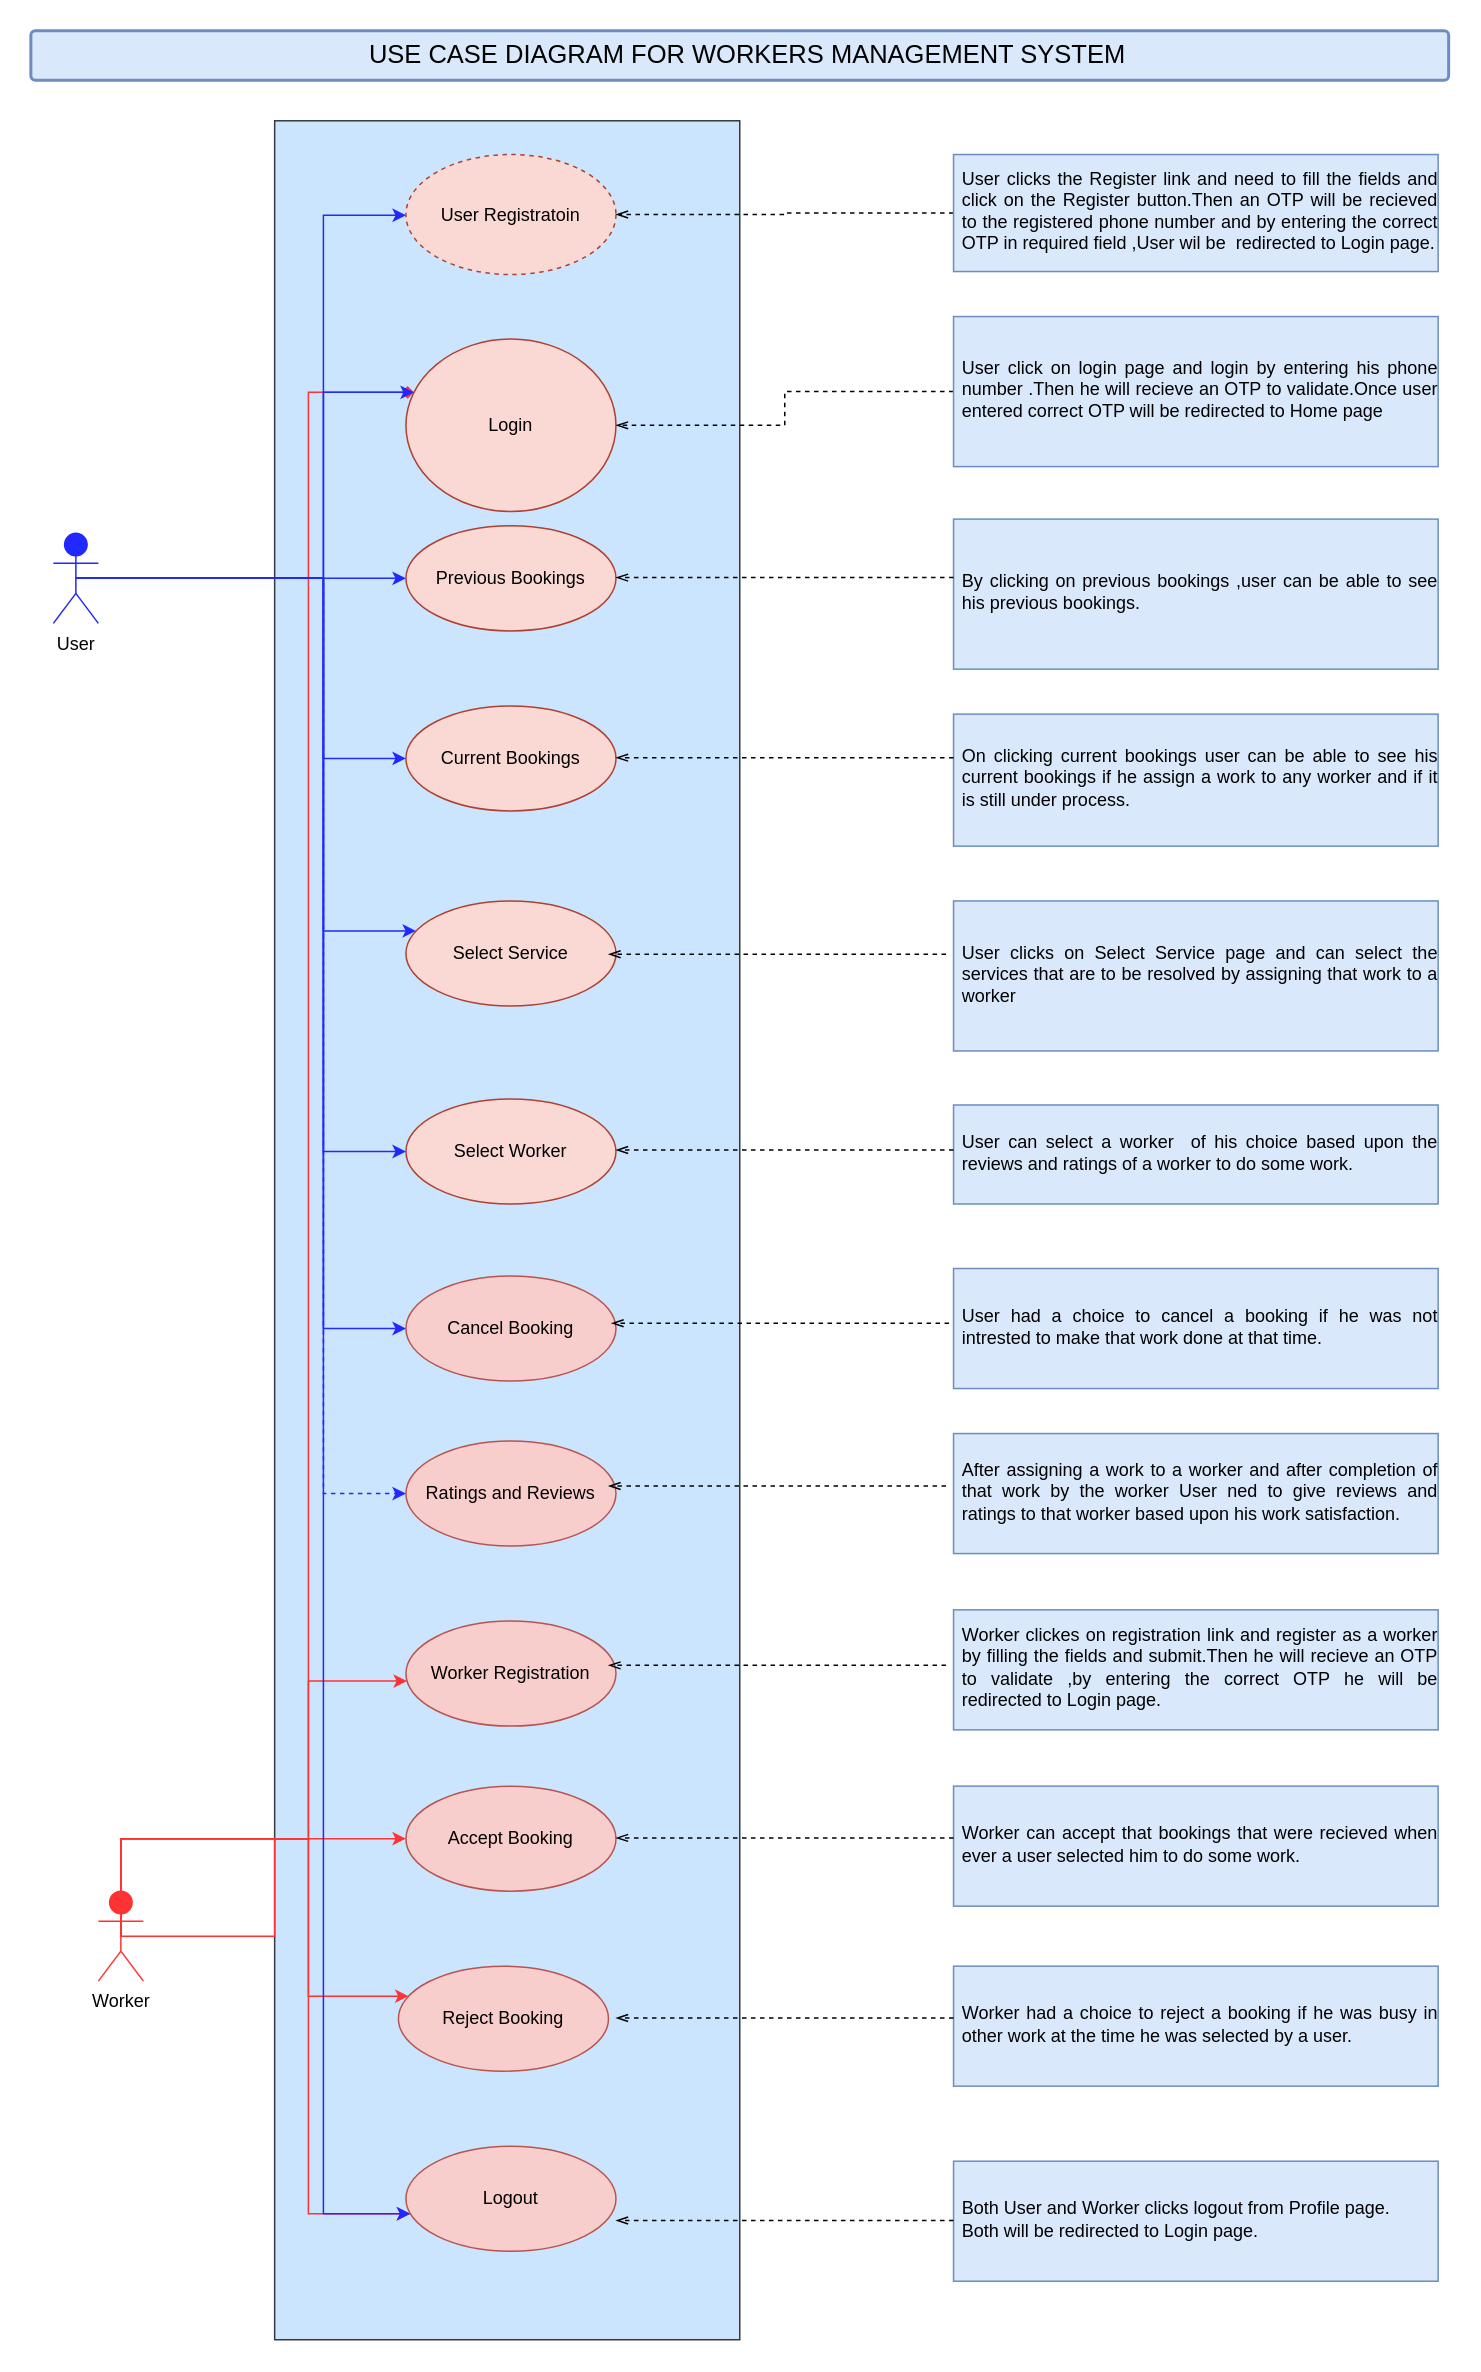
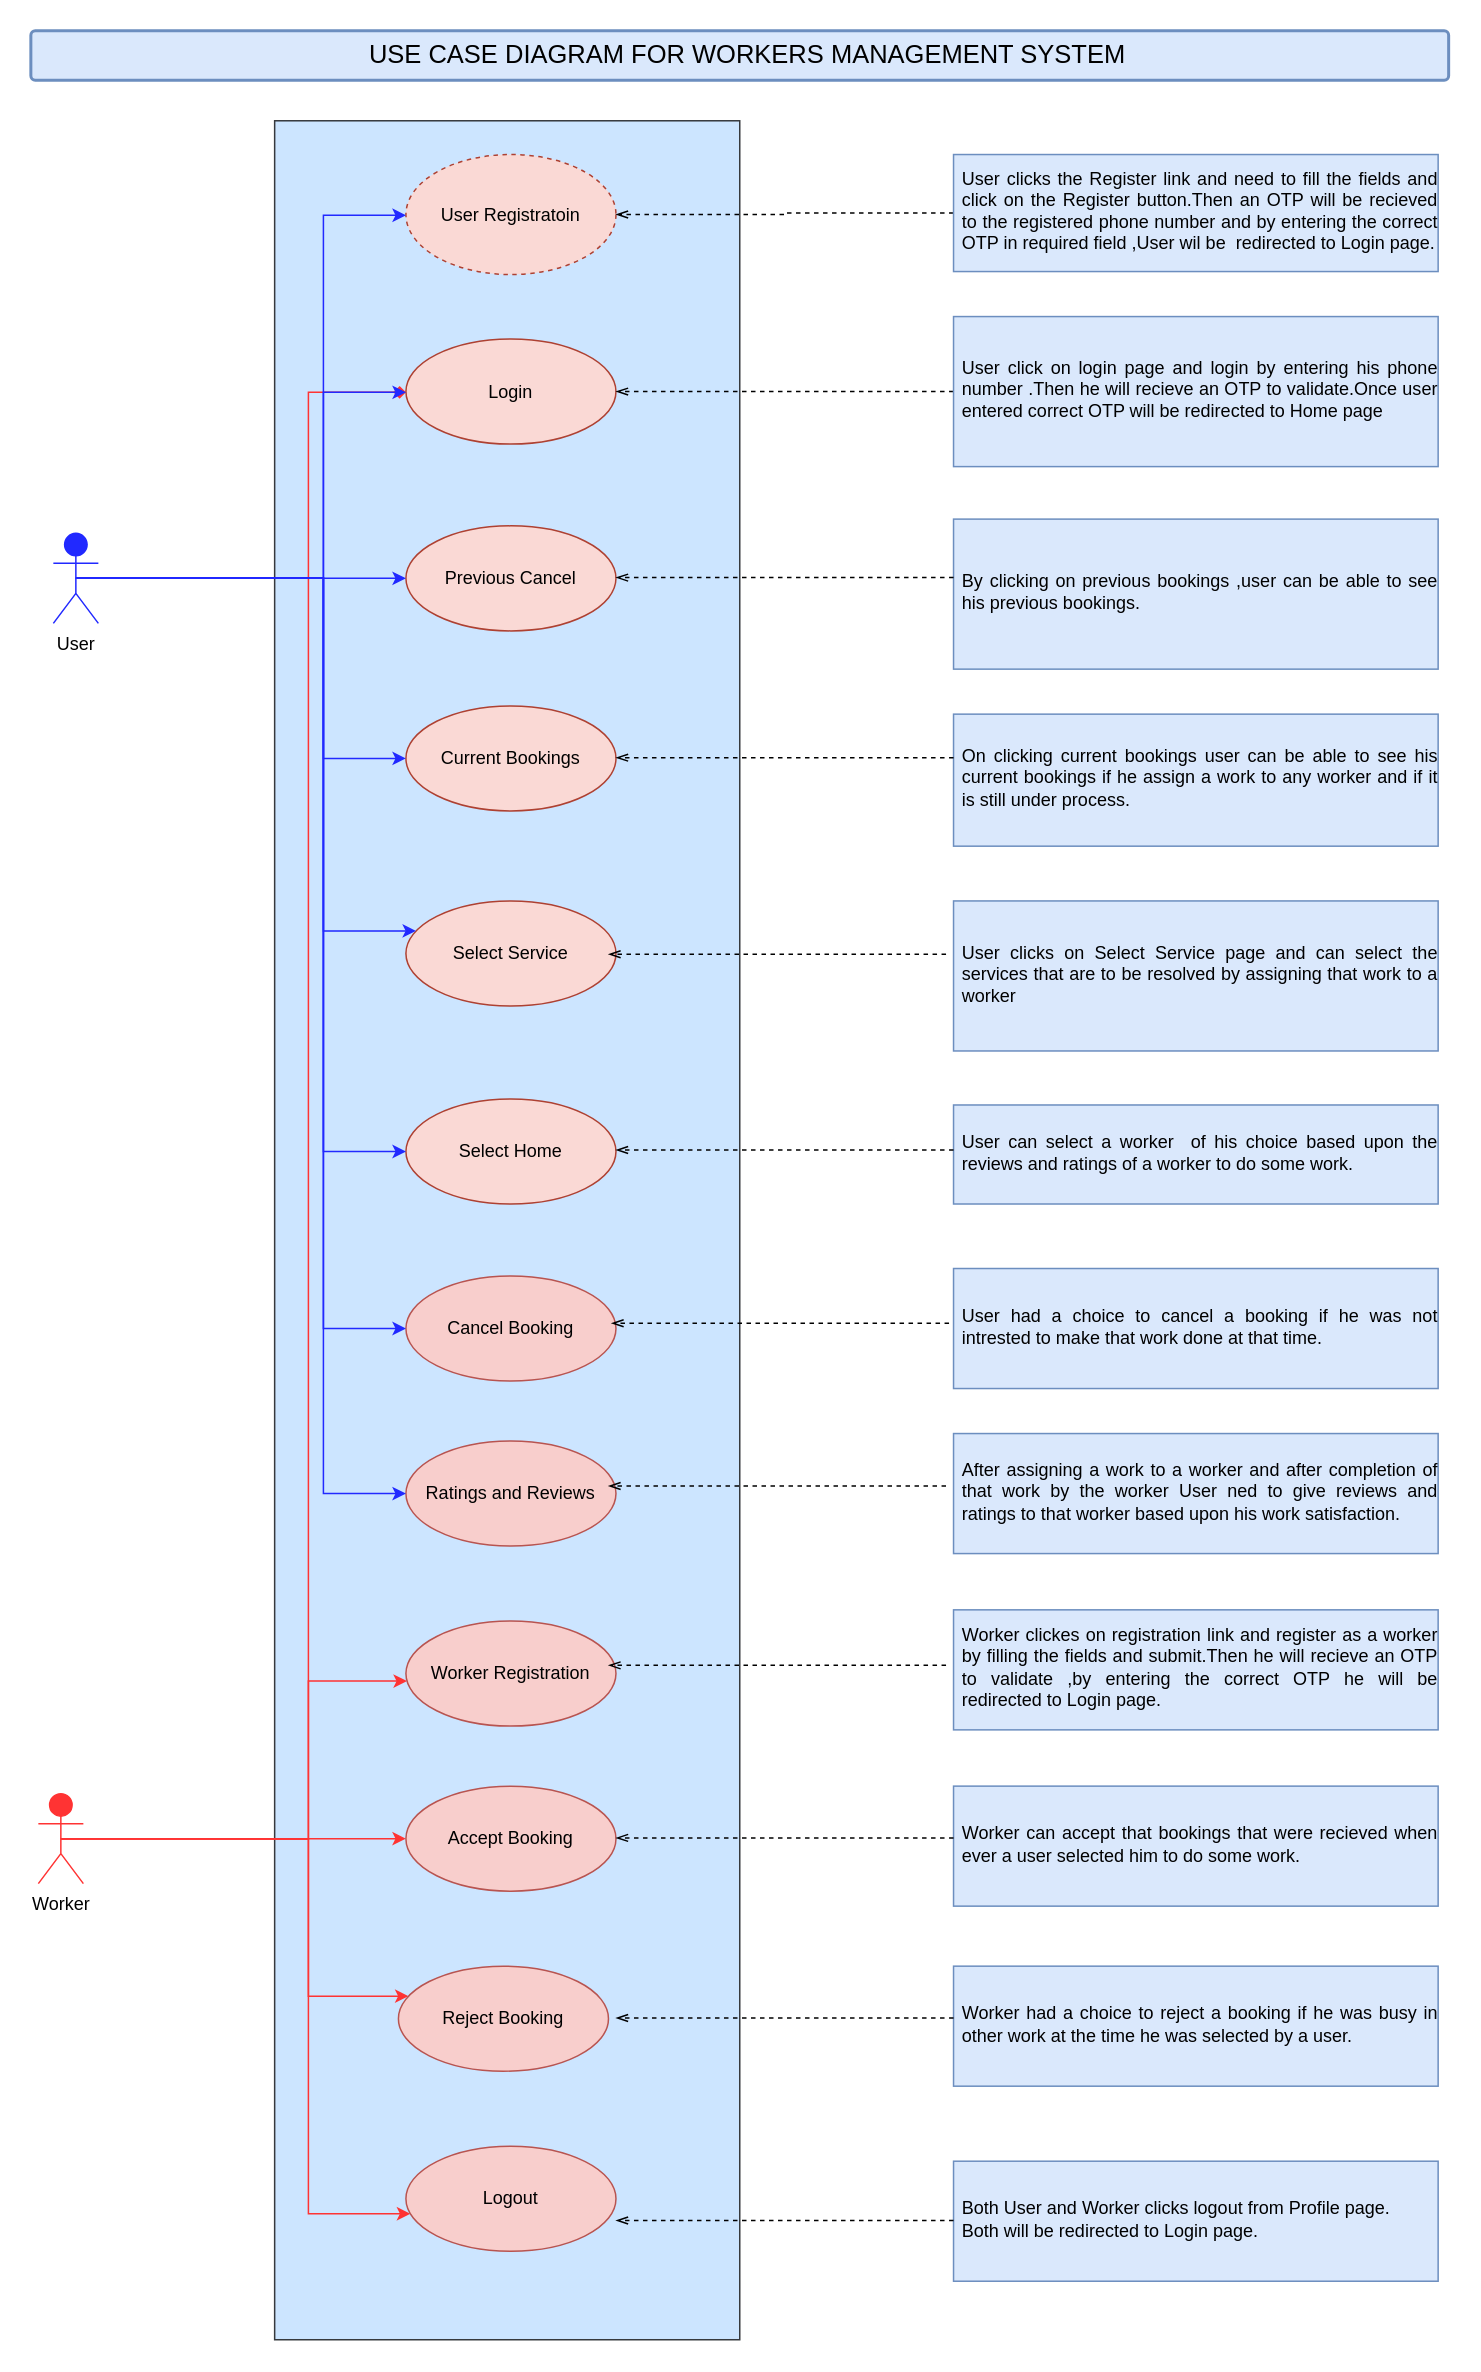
node "Login": size 210x173 -> 210x105
node "Previous Bookings": label "Previous Bookings" -> "Previous Cancel"
node "Select Worker": label "Select Worker" -> "Select Home"
edge "User" -> "Ratings and Reviews": style dashed -> solid
edge "User" -> "Logout": removed
node "Worker": moved (121, 1936) -> (61, 1838)
